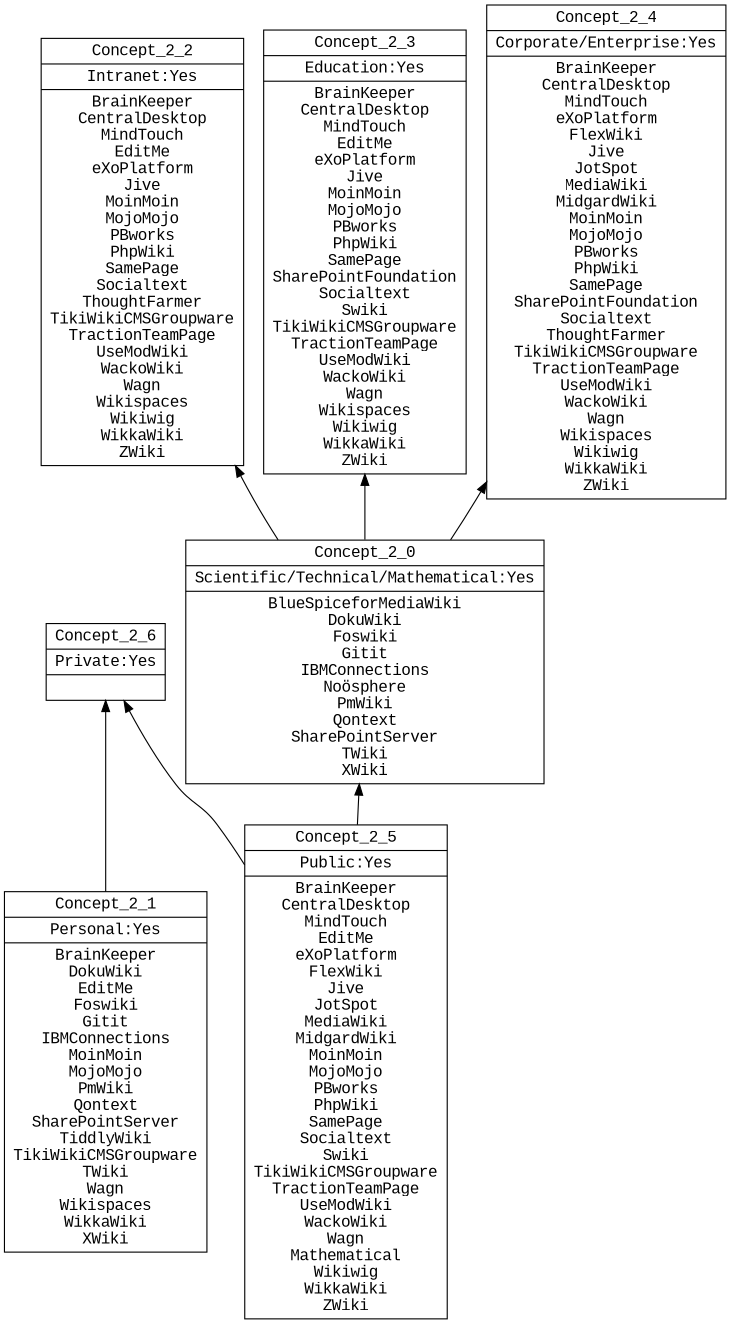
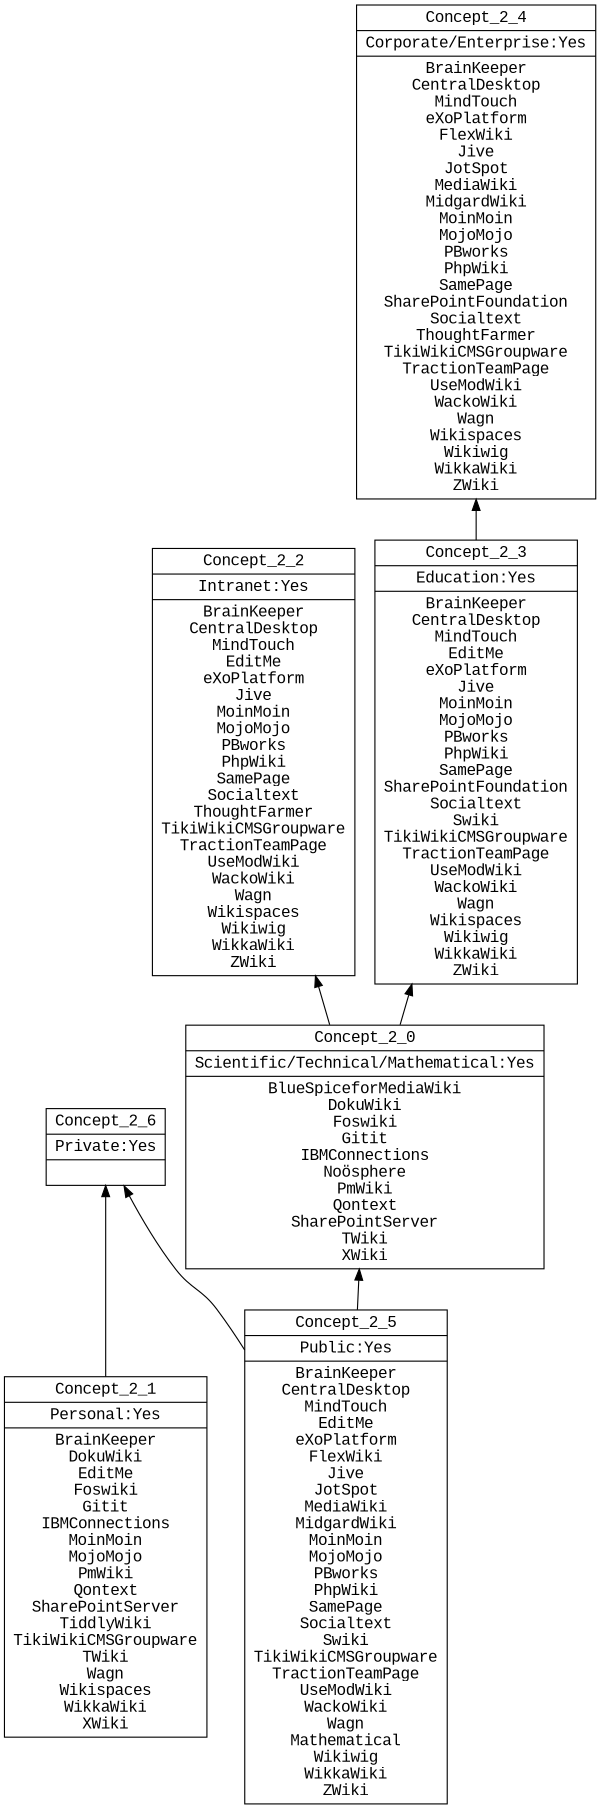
edge "Concept_2_0" -> "Concept_2_4": now "Concept_2_3" -> "Concept_2_4"
